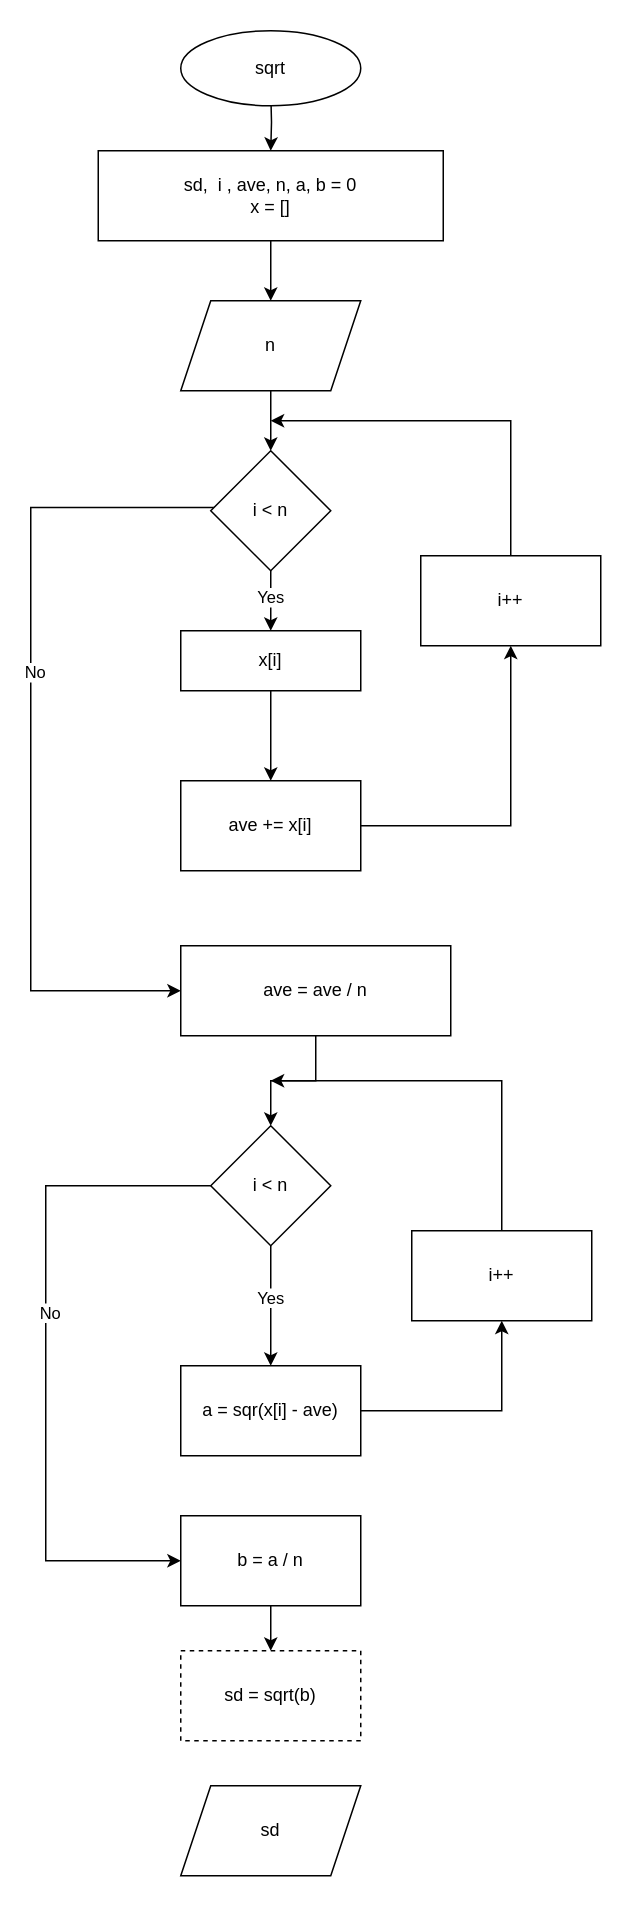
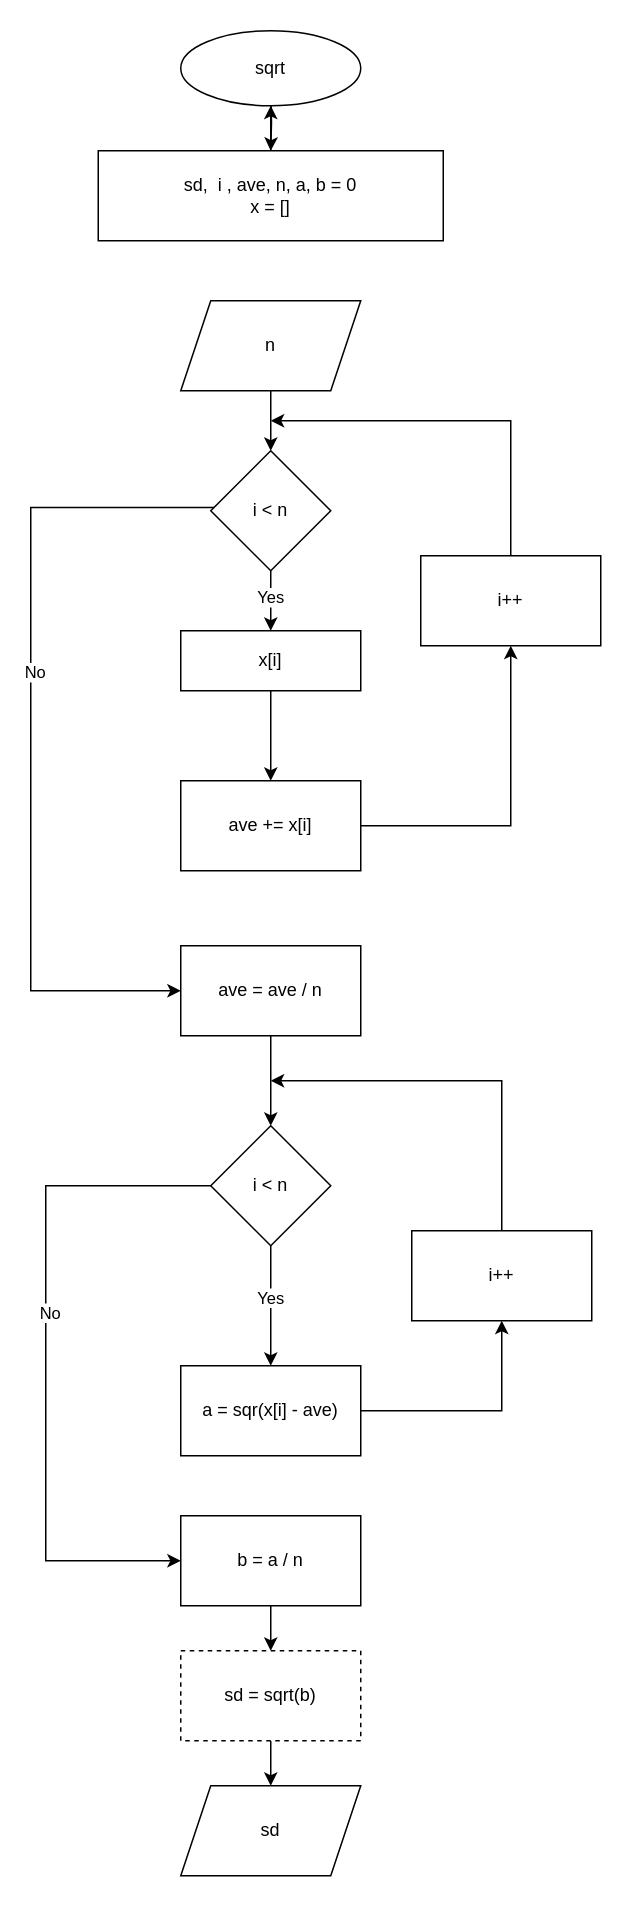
edge "sd, i , ave, n, a, b = 0 x = []" -> "n": now "sd, i , ave, n, a, b = 0 x = []" -> "sqrt"
node "ave = ave / n": size 270x90 -> 180x90
edge "sd = sqrt(b)" -> "sd": added
